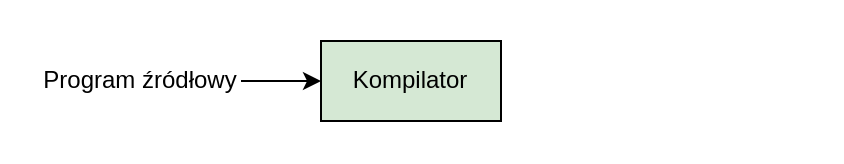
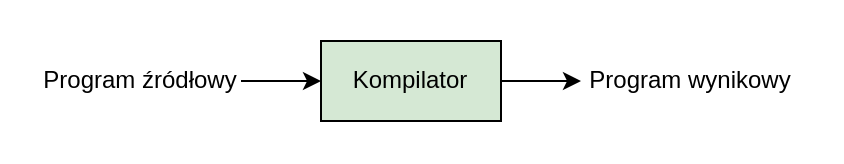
edge "Kompilator" -> "Program wynikowy": added
node "Program wynikowy": added
